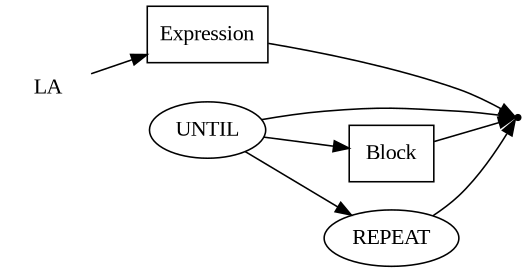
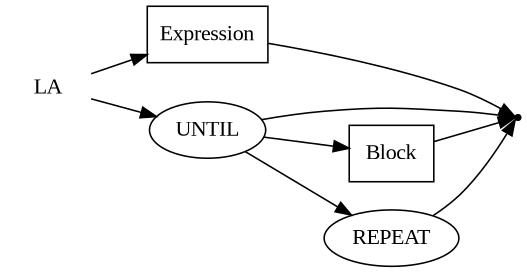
edge "LA" -> "UNTIL": added
